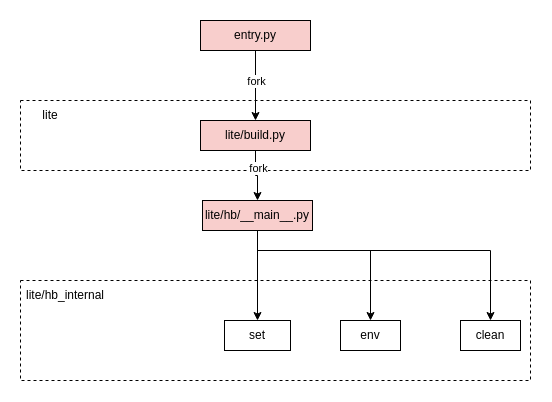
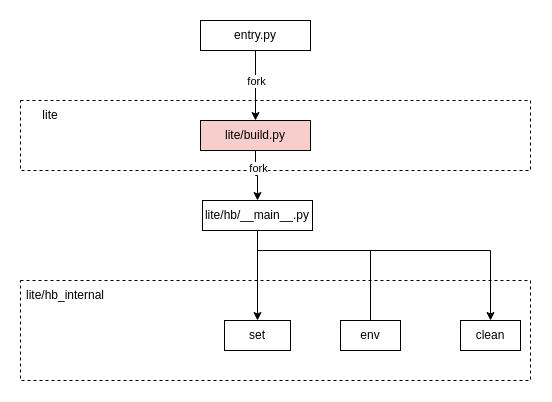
node "entry.py": fillcolor #f8cecc -> #ffffff
node "lite/hb/__main__.py": fillcolor #f8cecc -> #ffffff
edge "lite/hb/__main__.py" -> "env": arrowhead classic -> none
